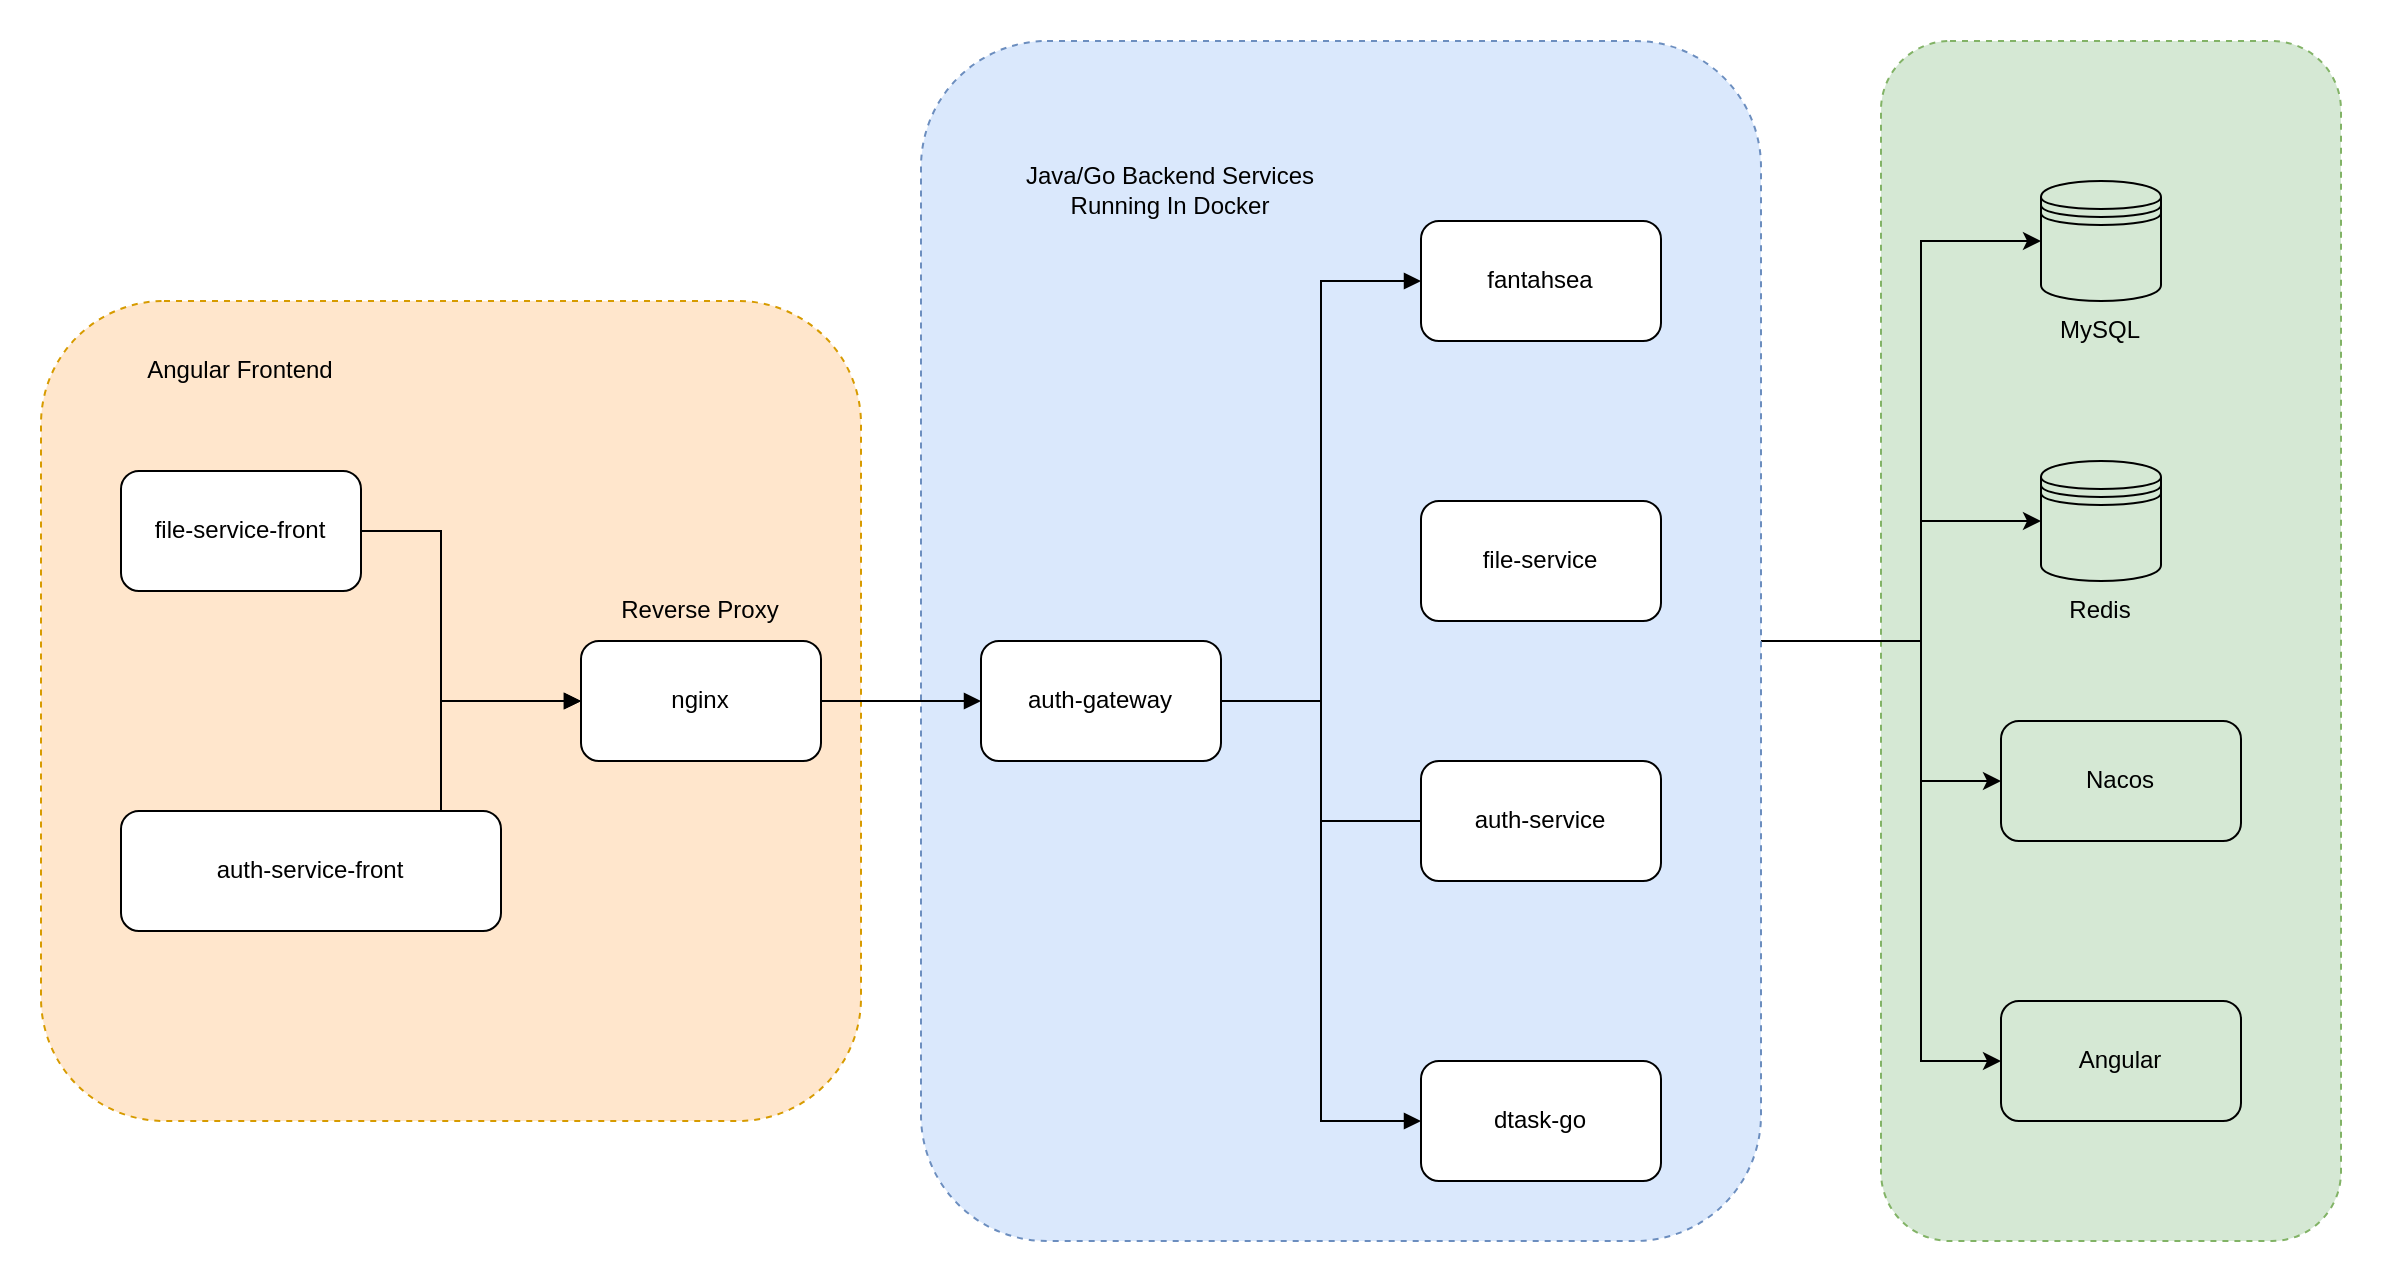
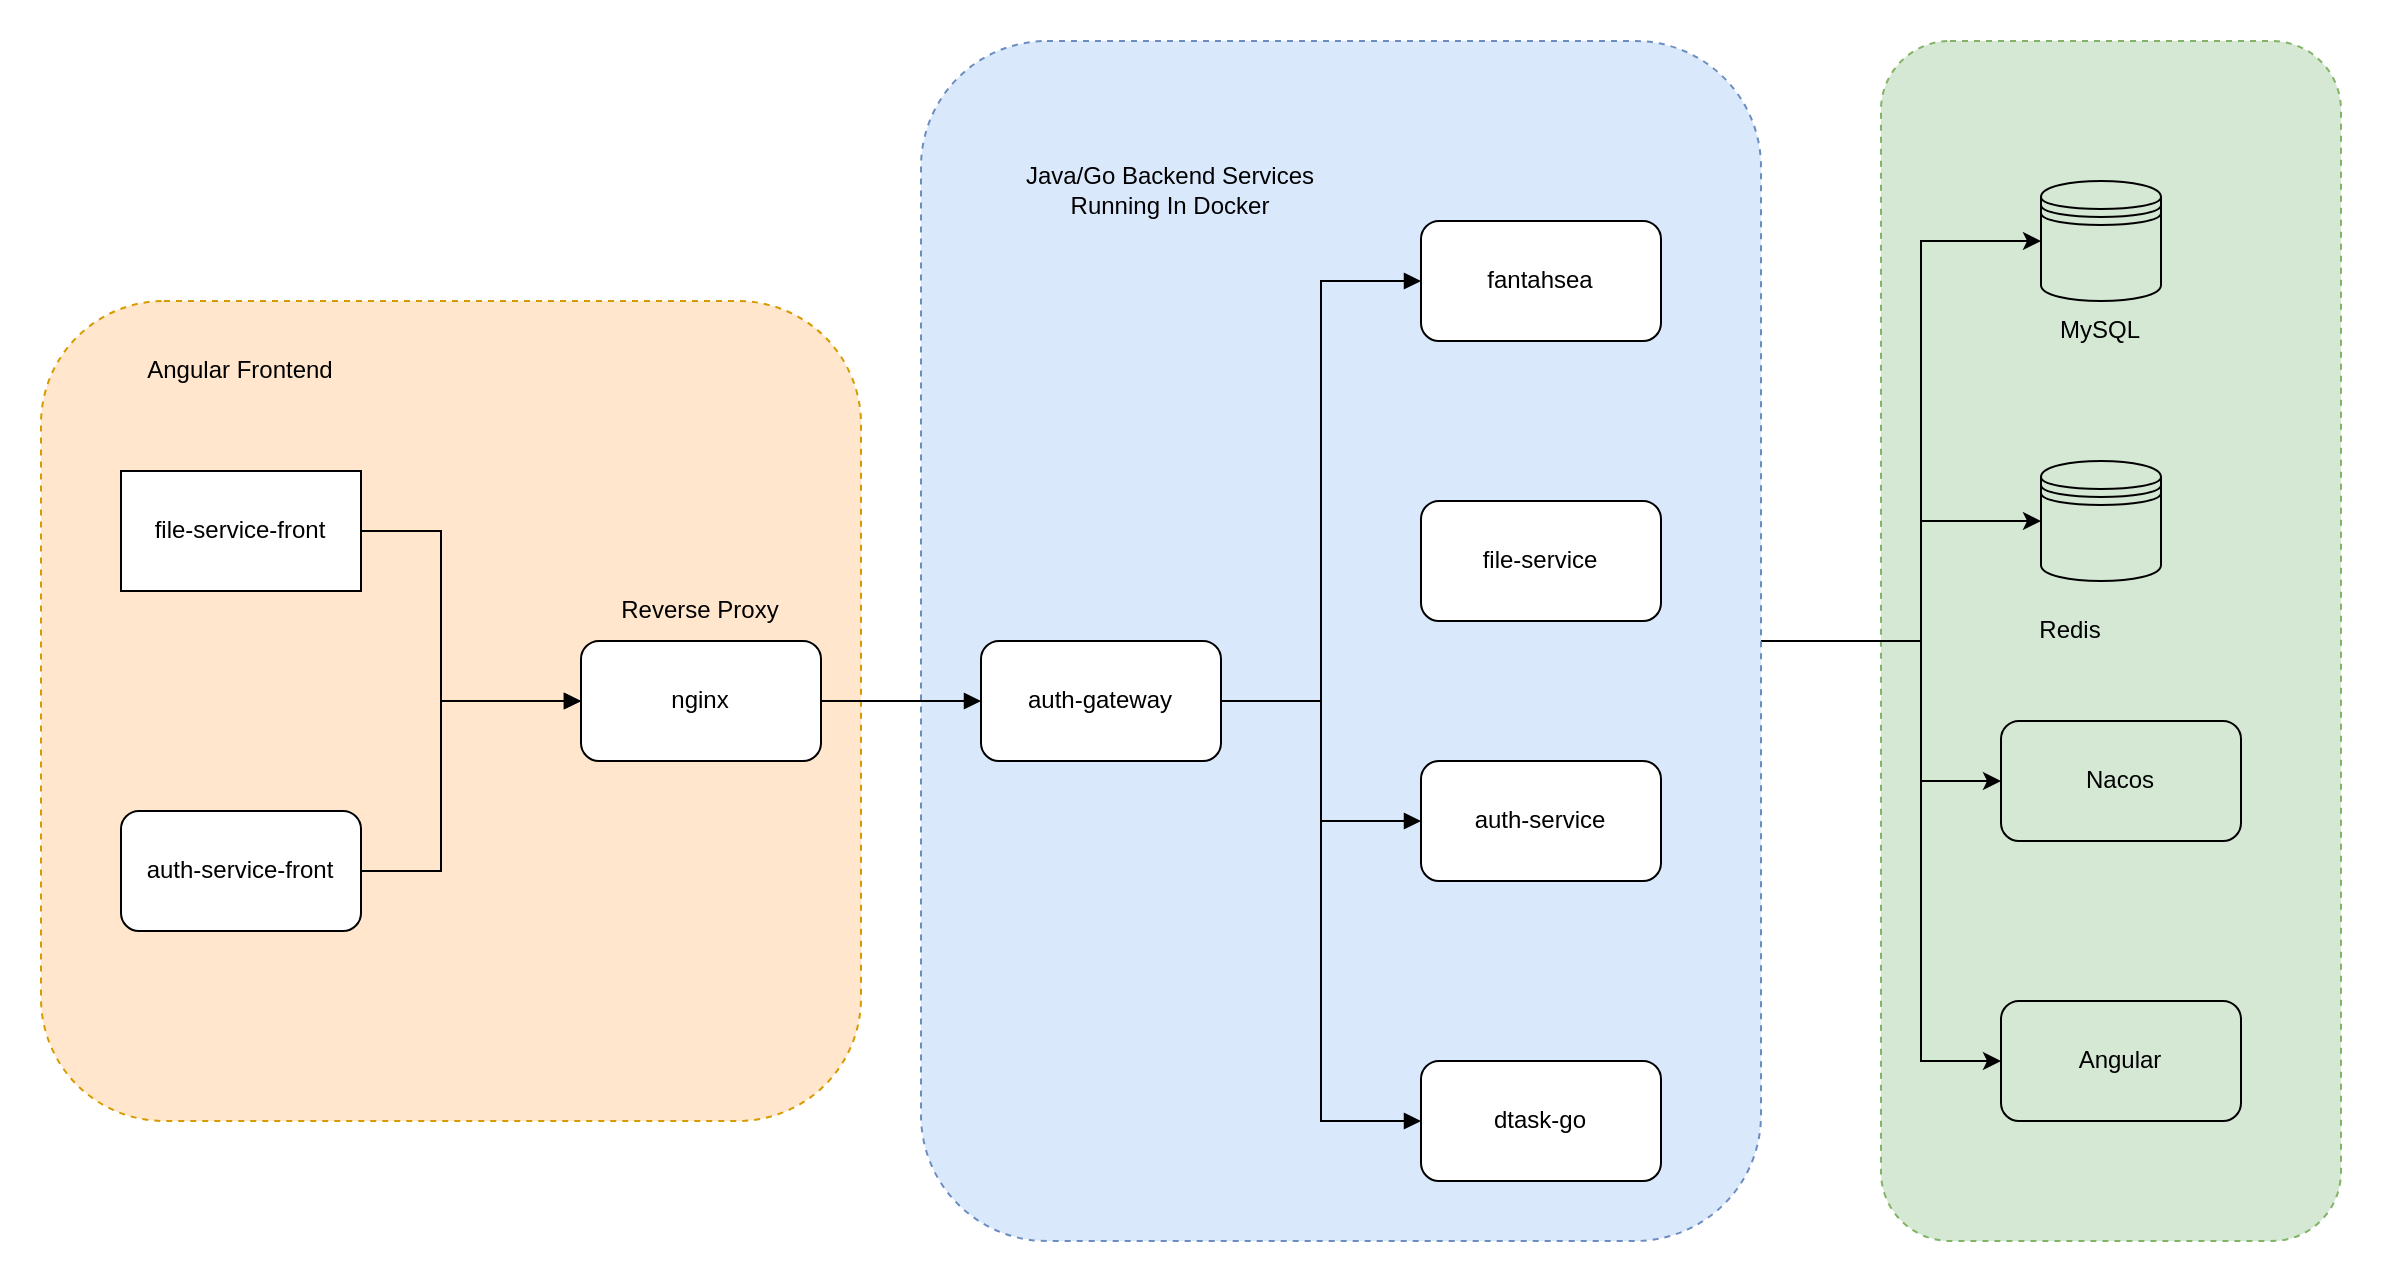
node "file-service-front": shape rounded rectangle -> rectangle
node "Redis": moved (2101, 611) -> (2071, 631)
edge "auth-gateway" -- "auth-service": arrowhead none -> block
node "auth-service-front": size 380x120 -> 240x120
